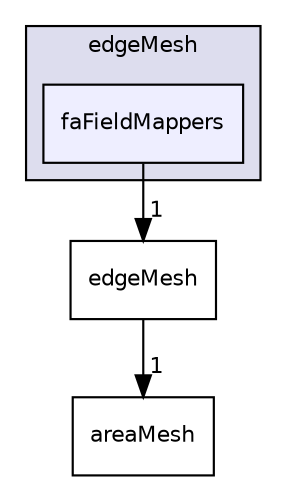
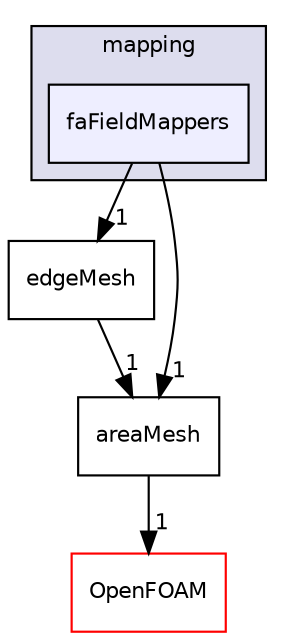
cluster "edgeMesh": label "edgeMesh" -> "mapping"
edge "faFieldMappers" -> "areaMesh": added
node "OpenFOAM": added
